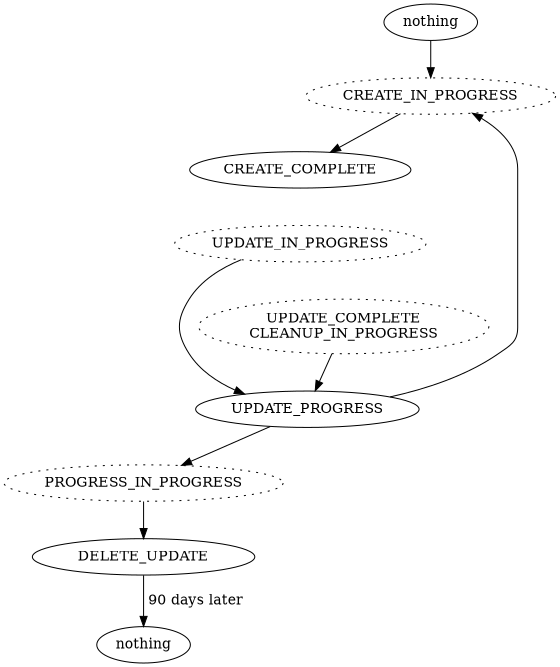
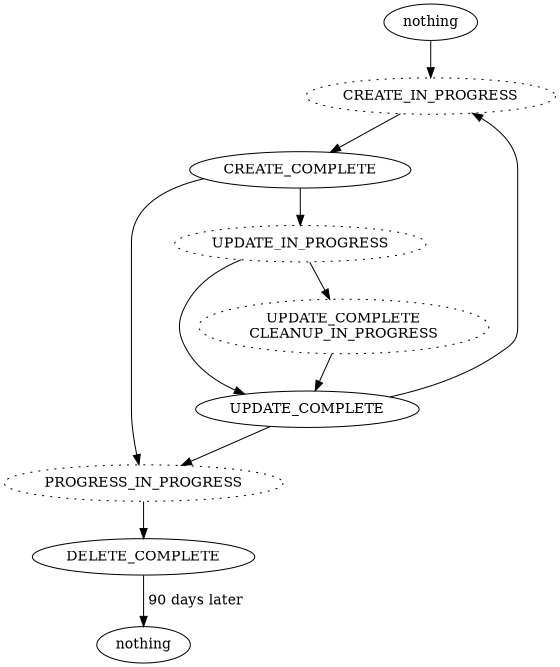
edge "CREATE_COMPLETE" -> "UPDATE_IN_PROGRESS": added
edge "UPDATE_IN_PROGRESS" -> "UPDATE_COMPLETE CLEANUP_IN_PROGRESS": added
edge "CREATE_COMPLETE" -> "PROGRESS_IN_PROGRESS": added
node "UPDATE_PROGRESS": label "UPDATE_PROGRESS" -> "UPDATE_COMPLETE"
node "DELETE_UPDATE": label "DELETE_UPDATE" -> "DELETE_COMPLETE"
